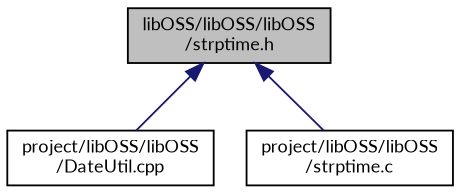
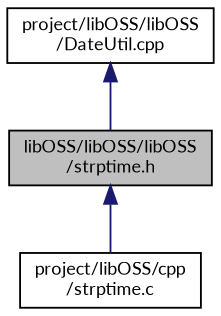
edge "project/libOSS/libOSS /DateUtil.cpp" -> "libOSS/libOSS/libOSS /strptime.h": reversed
node "project/libOSS/libOSS /strptime.c": label "project/libOSS/libOSS /strptime.c" -> "project/libOSS/cpp /strptime.c"
